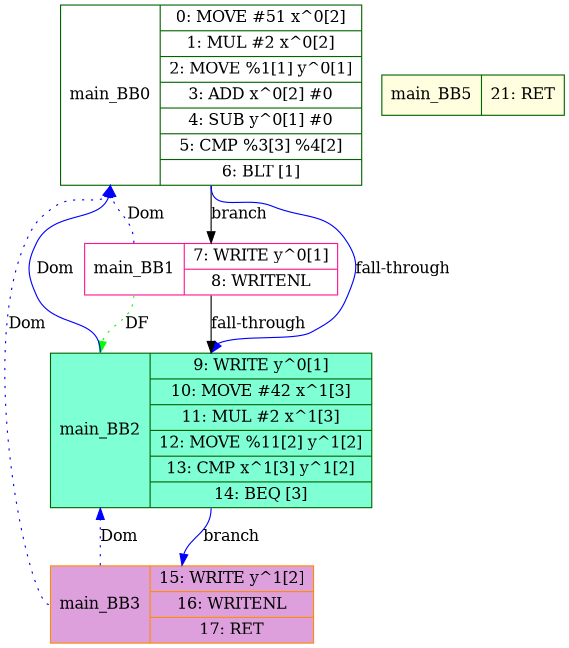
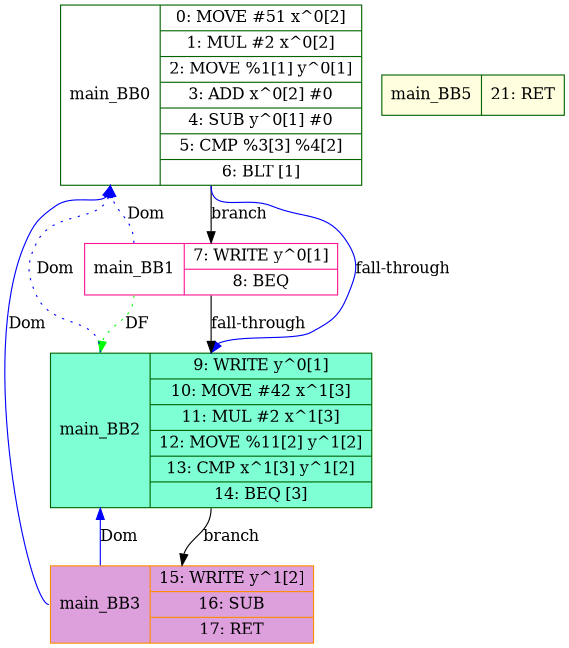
edge "main_BB2" -> "main_BB0": style solid -> dotted
node "main_BB1": text "8: WRITENL" -> "8: BEQ"
edge "main_BB3" -> "main_BB0": style dotted -> solid
edge "main_BB2" -> "main_BB3": color blue -> black
edge "main_BB3" -> "main_BB2": style dotted -> solid
node "main_BB3": text "16: WRITENL" -> "16: SUB"
